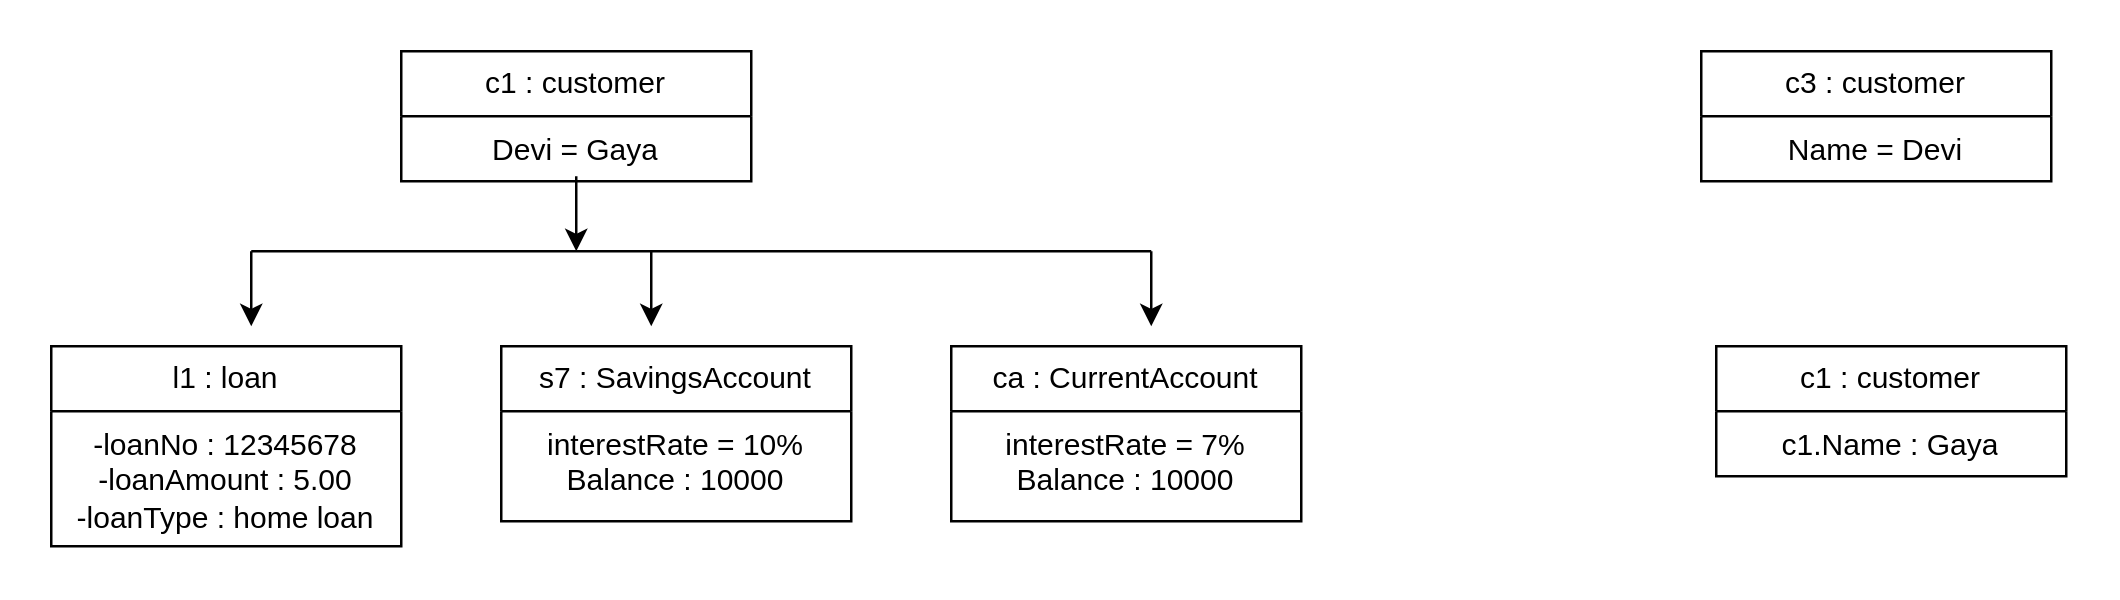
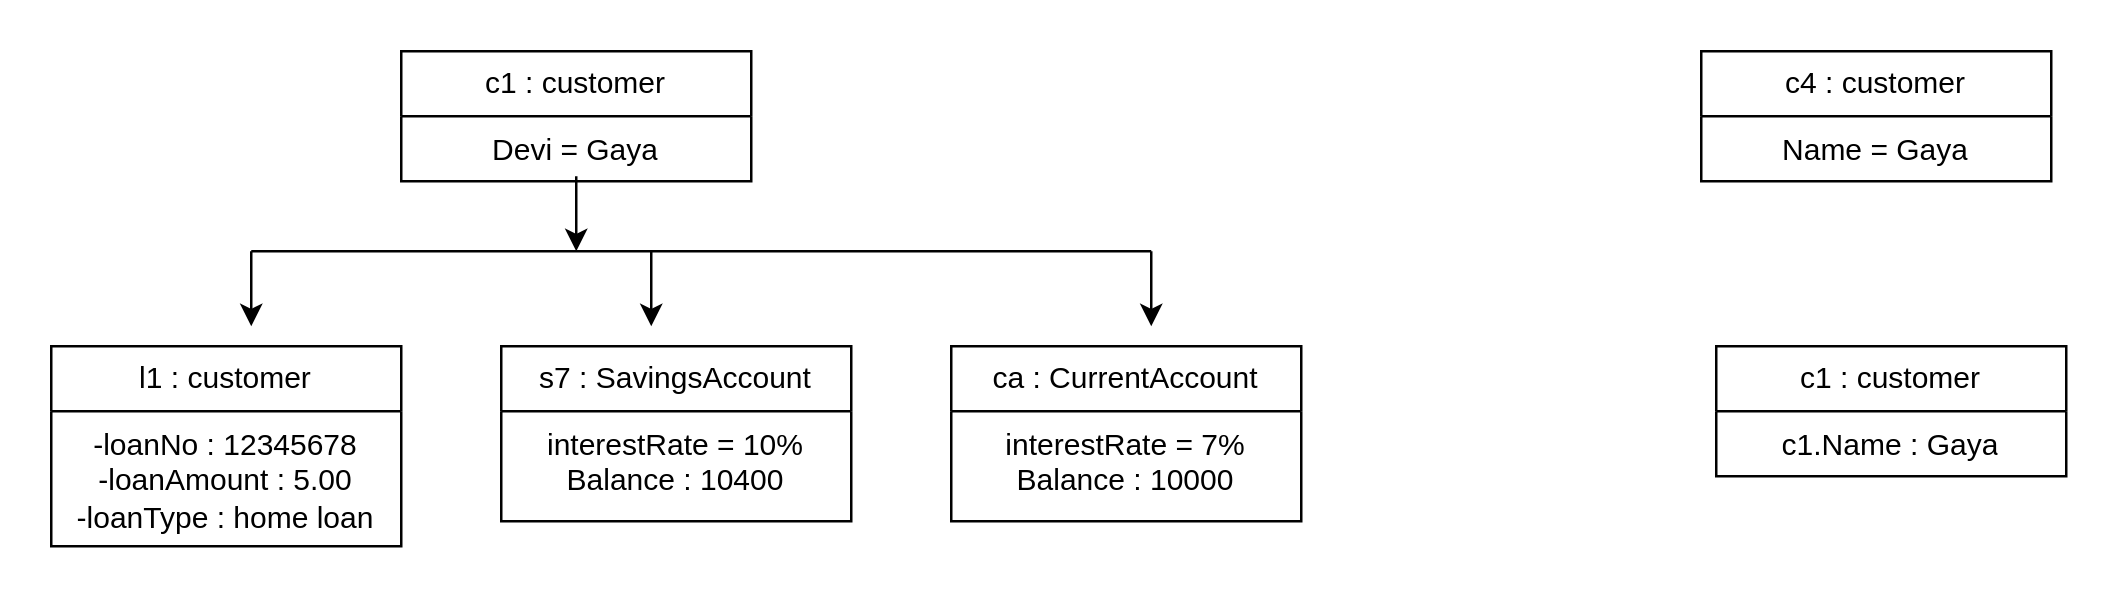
node "c3 : customer": label "c3 : customer" -> "c4 : customer"
node "Name = Devi": label "Name = Devi" -> "Name = Gaya"
node "l1 : loan": label "l1 : loan" -> "l1 : customer"
node "interestRate = 10% Balance : 10000": label "interestRate = 10% Balance : 10000" -> "interestRate = 10% Balance : 10400"
